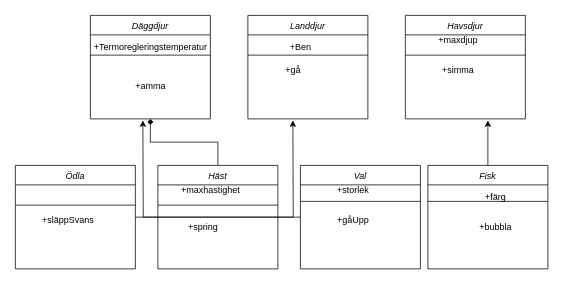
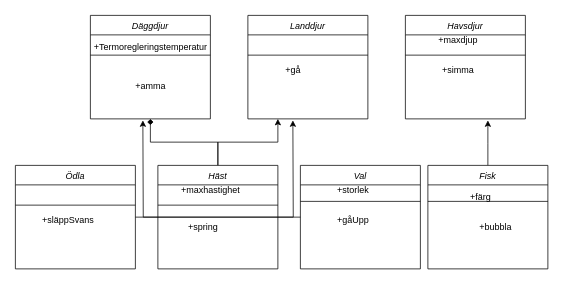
node "+Ben": removed
edge "Häst" -> "Landdjur": added
node "+färg": moved (495, 198) -> (480, 198)
